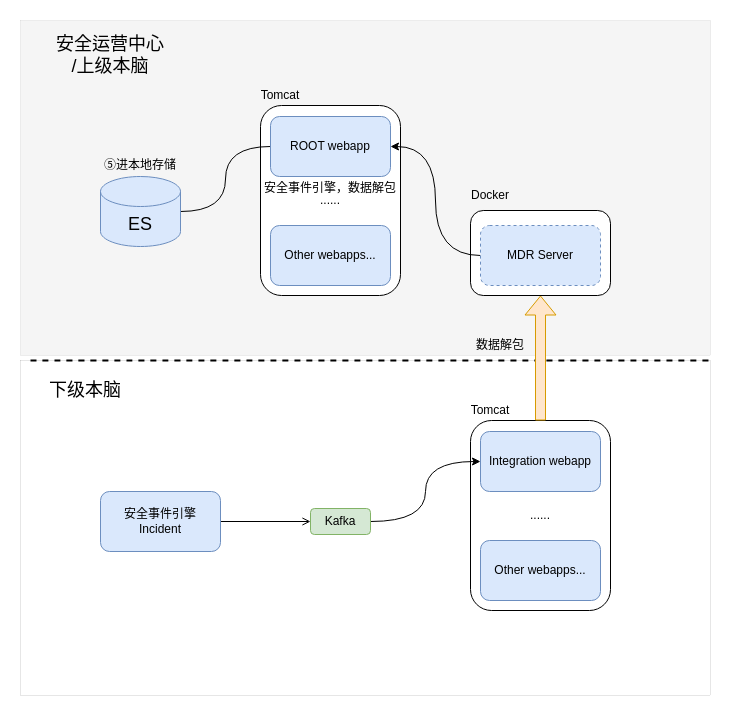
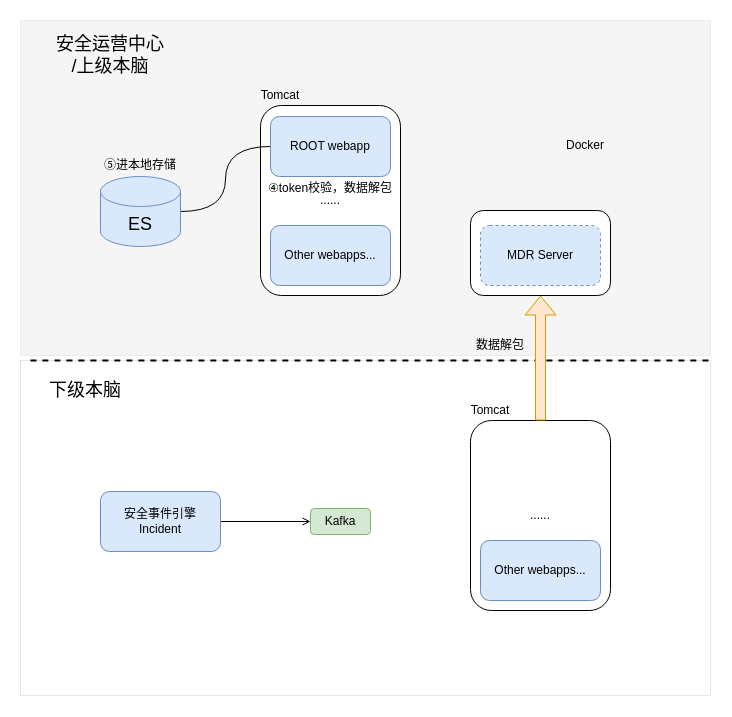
node "安全事件引擎，数据解包": label "安全事件引擎，数据解包" -> "④token校验，数据解包"
node "Docker": moved (491, 196) -> (586, 146)
edge "MDR Server" -> "ROOT webapp": removed
node "Integration webapp": removed
edge "Kafka" -> "Integration webapp": removed
